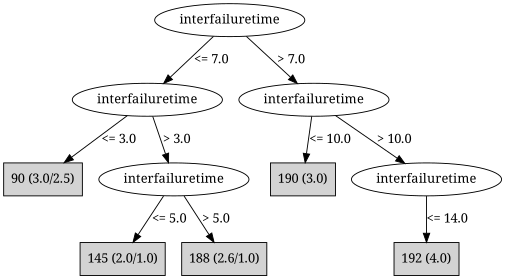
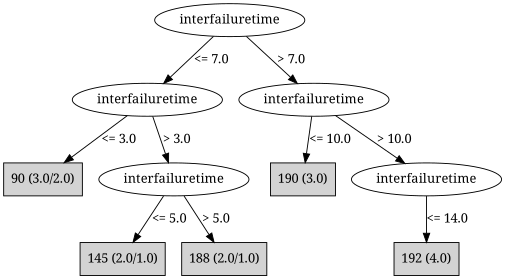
node "90 (3.0/2.5)": label "90 (3.0/2.5)" -> "90 (3.0/2.0)"
node "188 (2.6/1.0)": label "188 (2.6/1.0)" -> "188 (2.0/1.0)"
